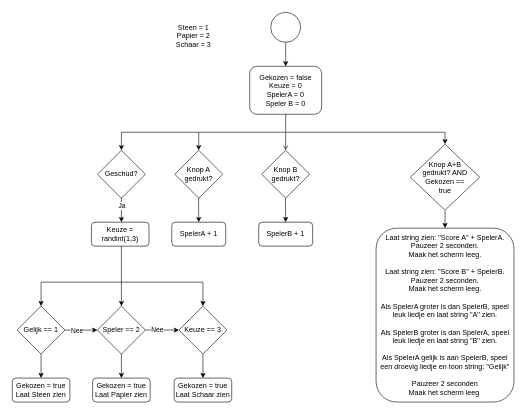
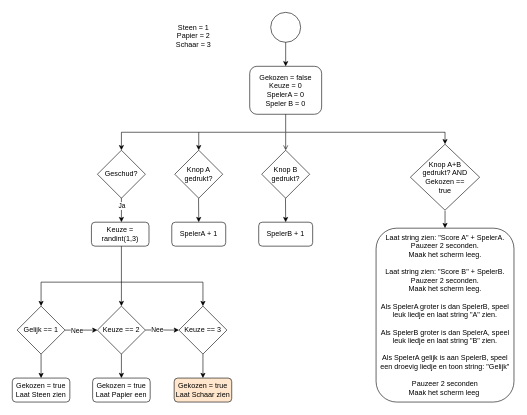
node "Speler == 2": label "Speler == 2" -> "Keuze == 2"
node "Gekozen = true Laat Papier zien": label "Gekozen = true Laat Papier zien" -> "Gekozen = true Laat Papier een"
node "Gekozen = true Laat Schaar zien": fillcolor #ffffff -> #ffe6cc
